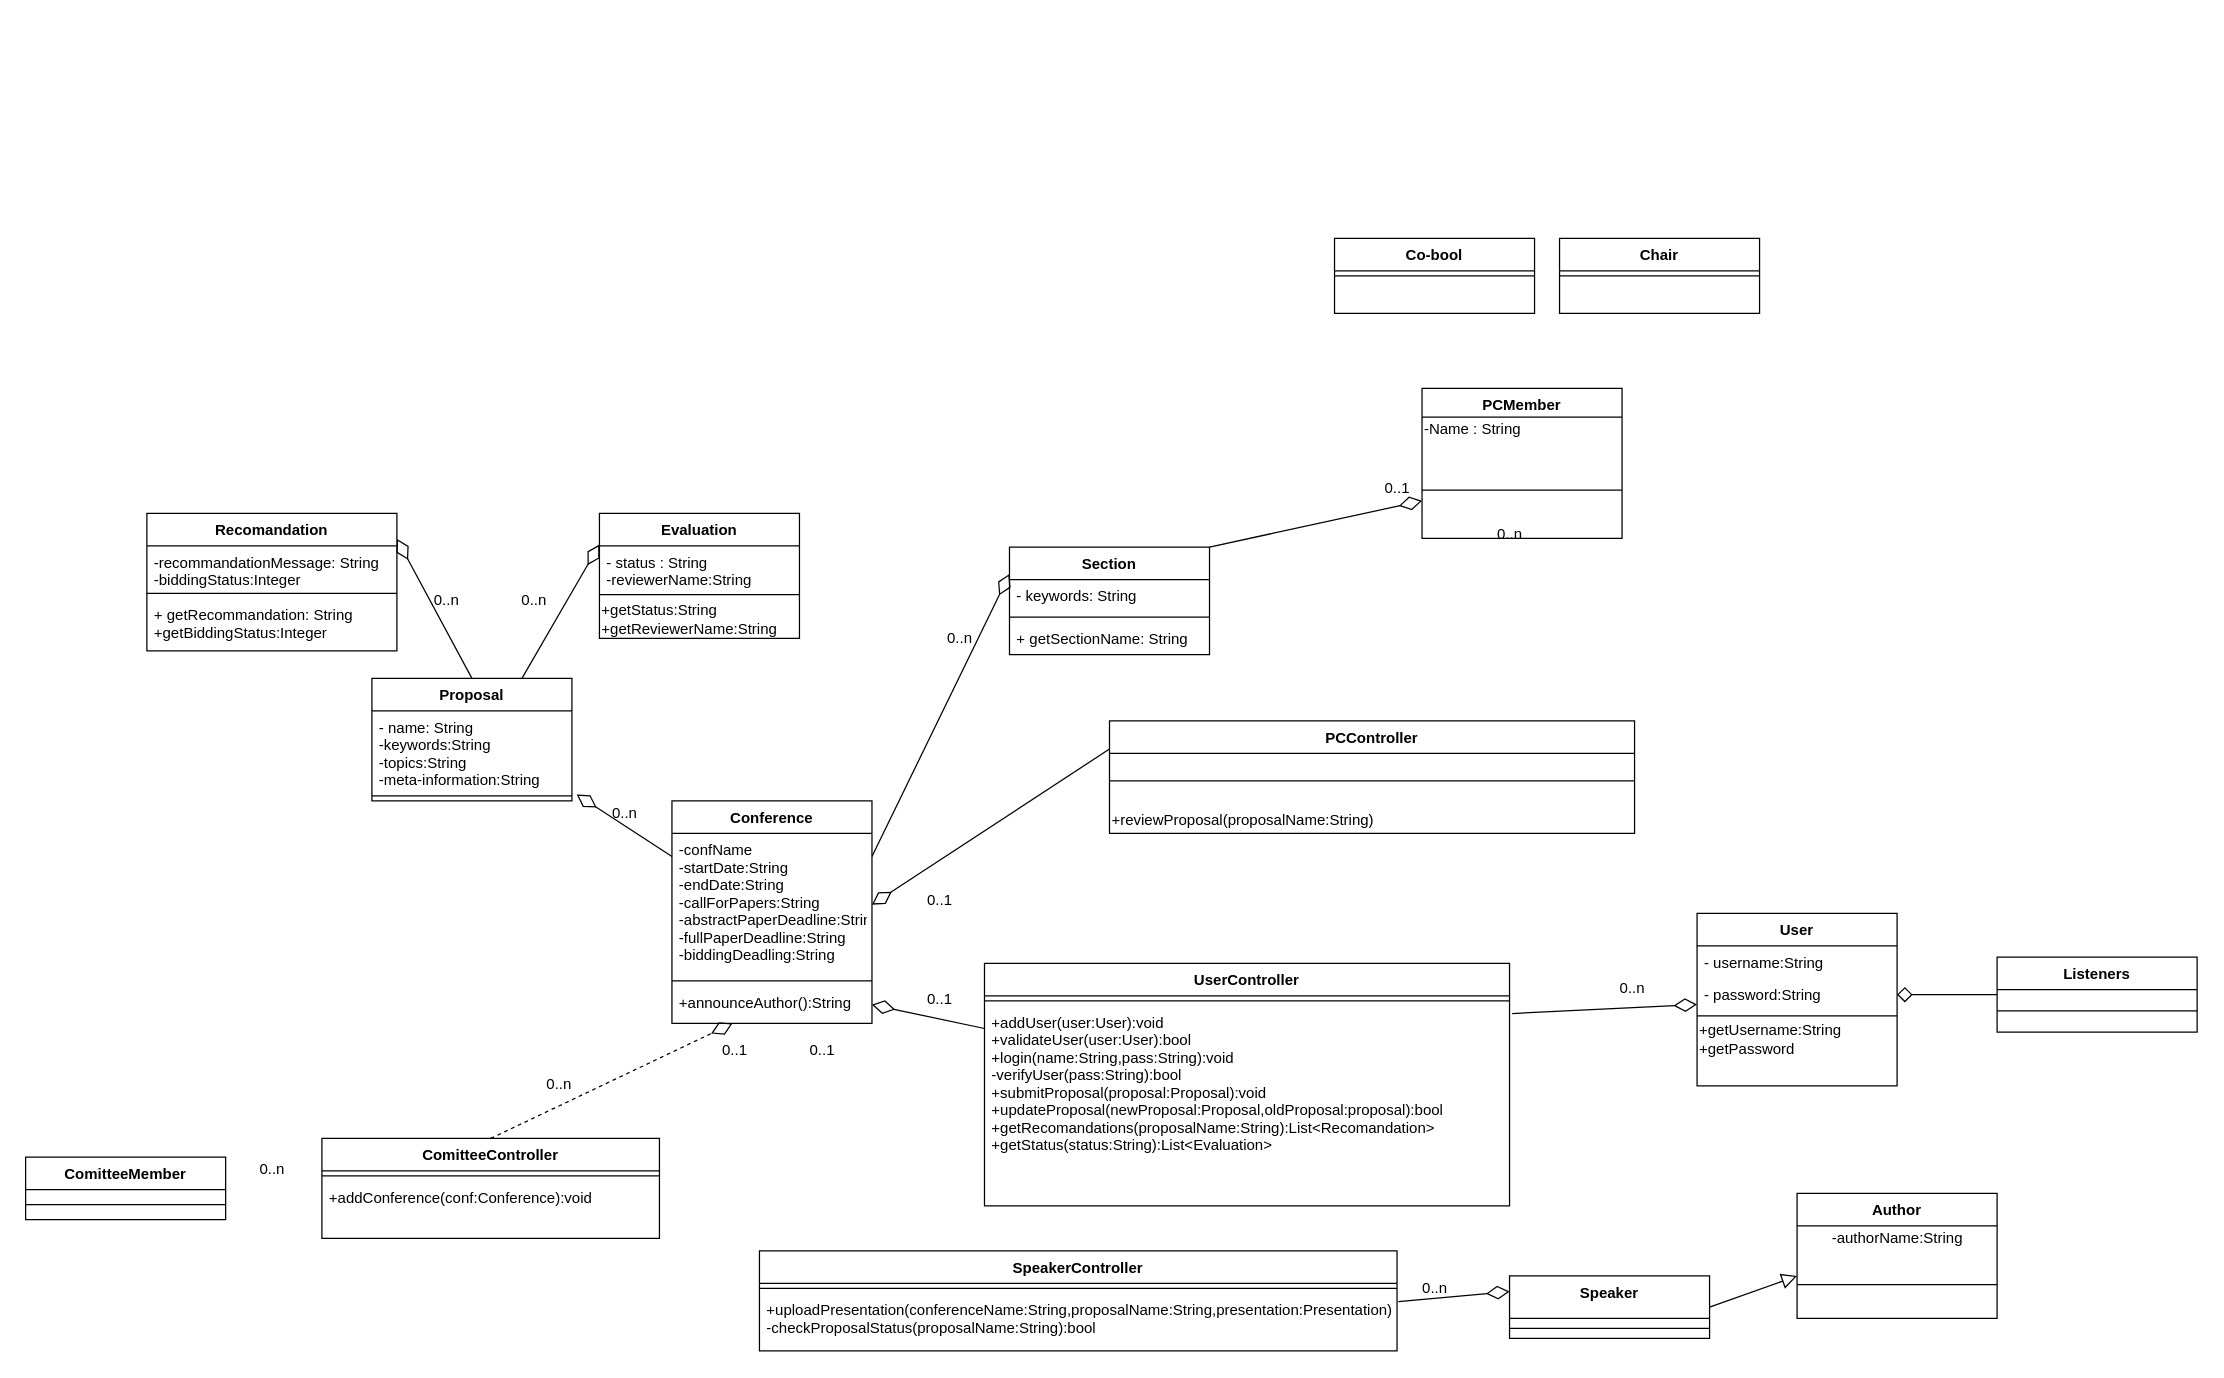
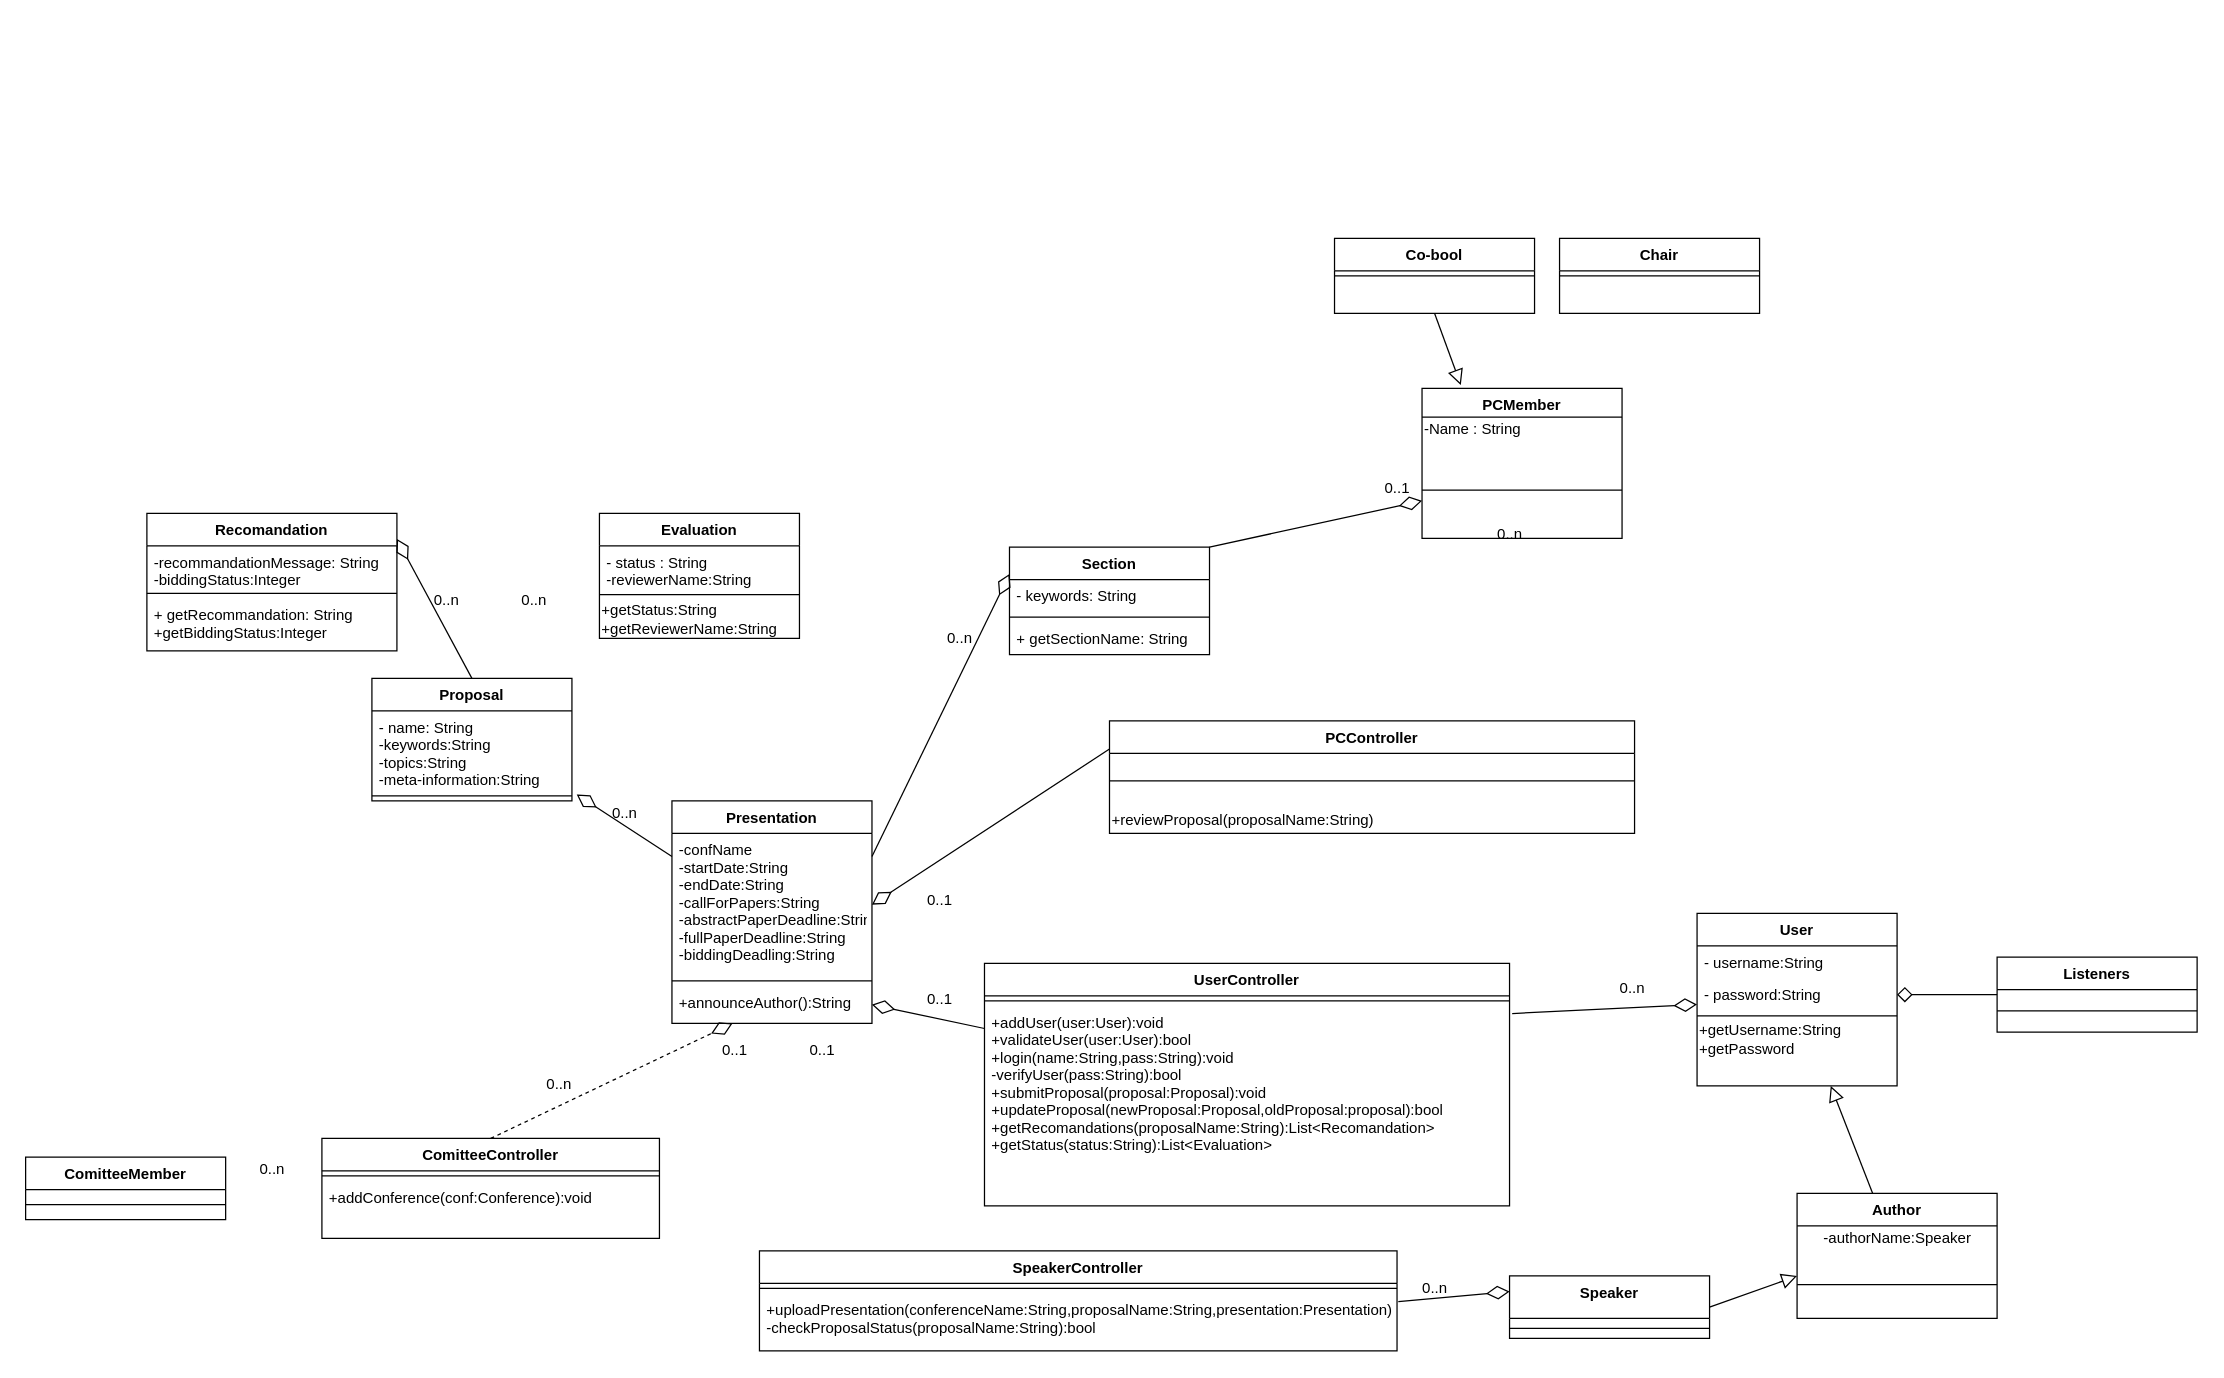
edge "Co-bool" -> "PCMember": added
edge "Proposal" -> "Evaluation": removed
node "Conference": label "Conference" -> "Presentation"
edge "Author" -> "User": added
node "-authorName:String": label "-authorName:String" -> "-authorName:Speaker"
